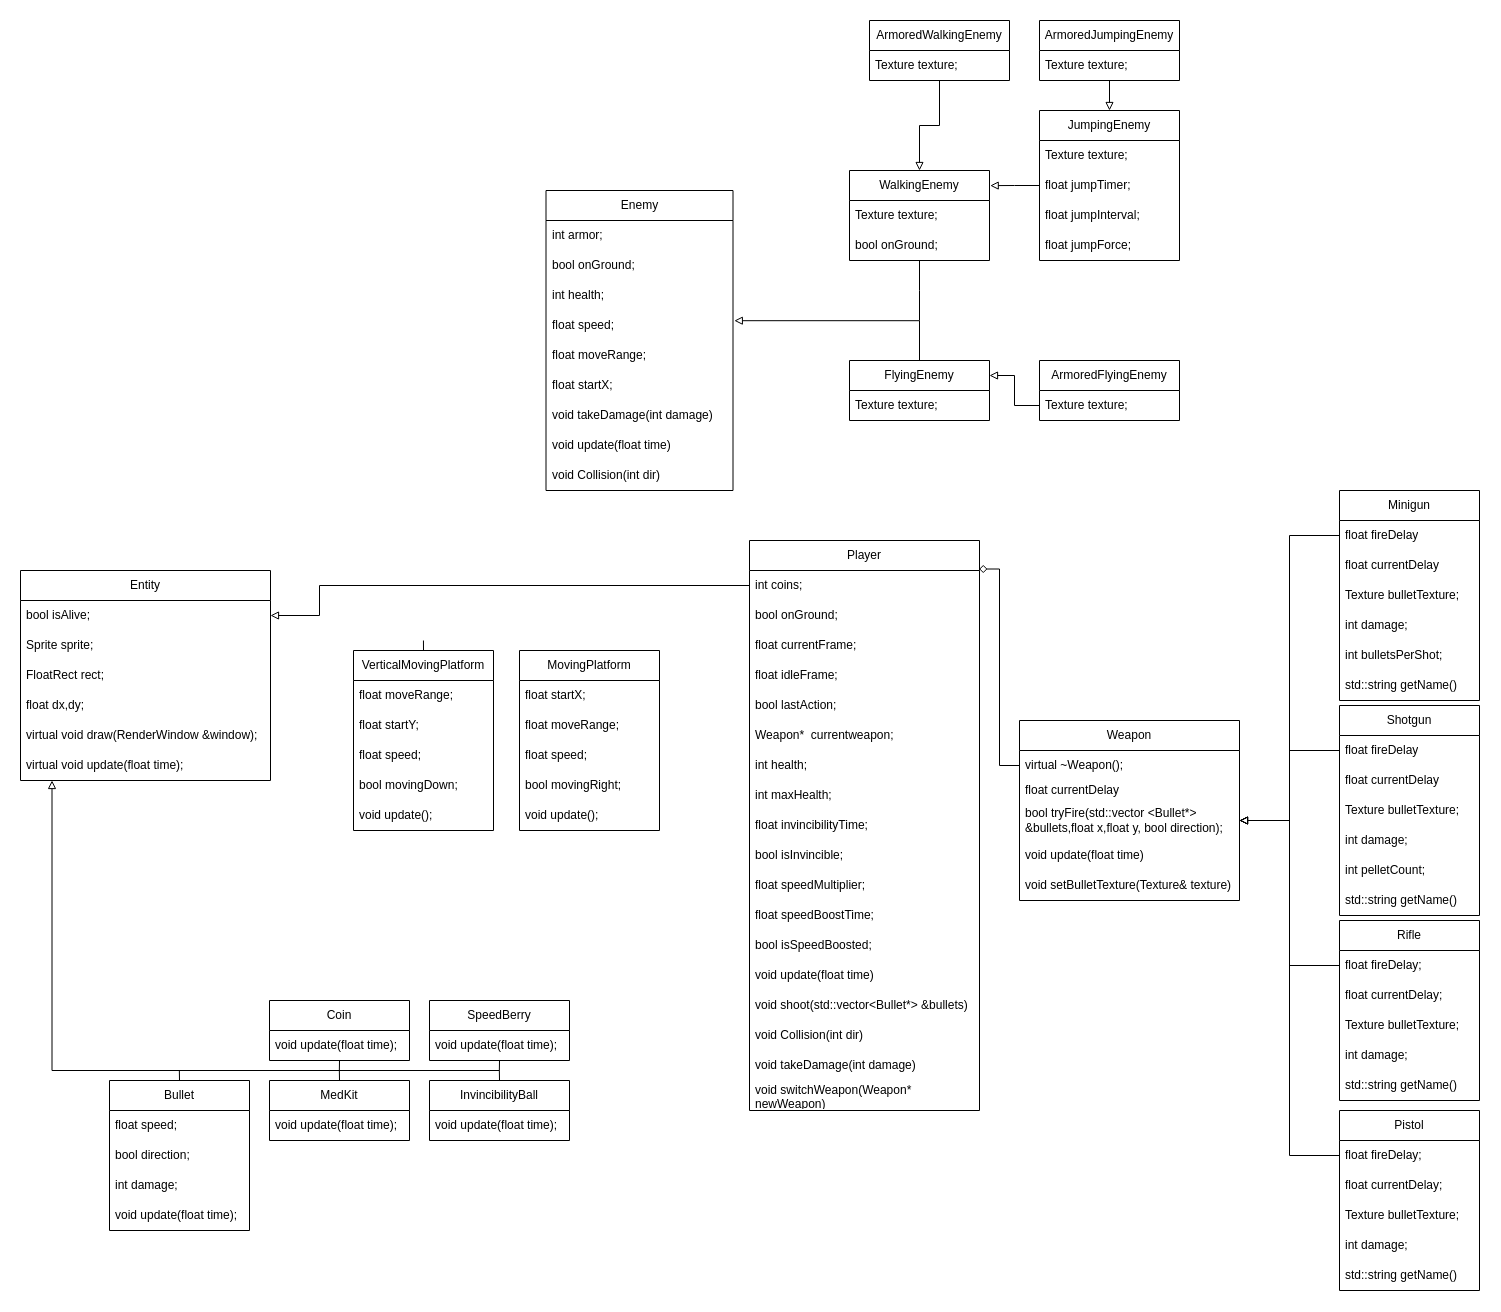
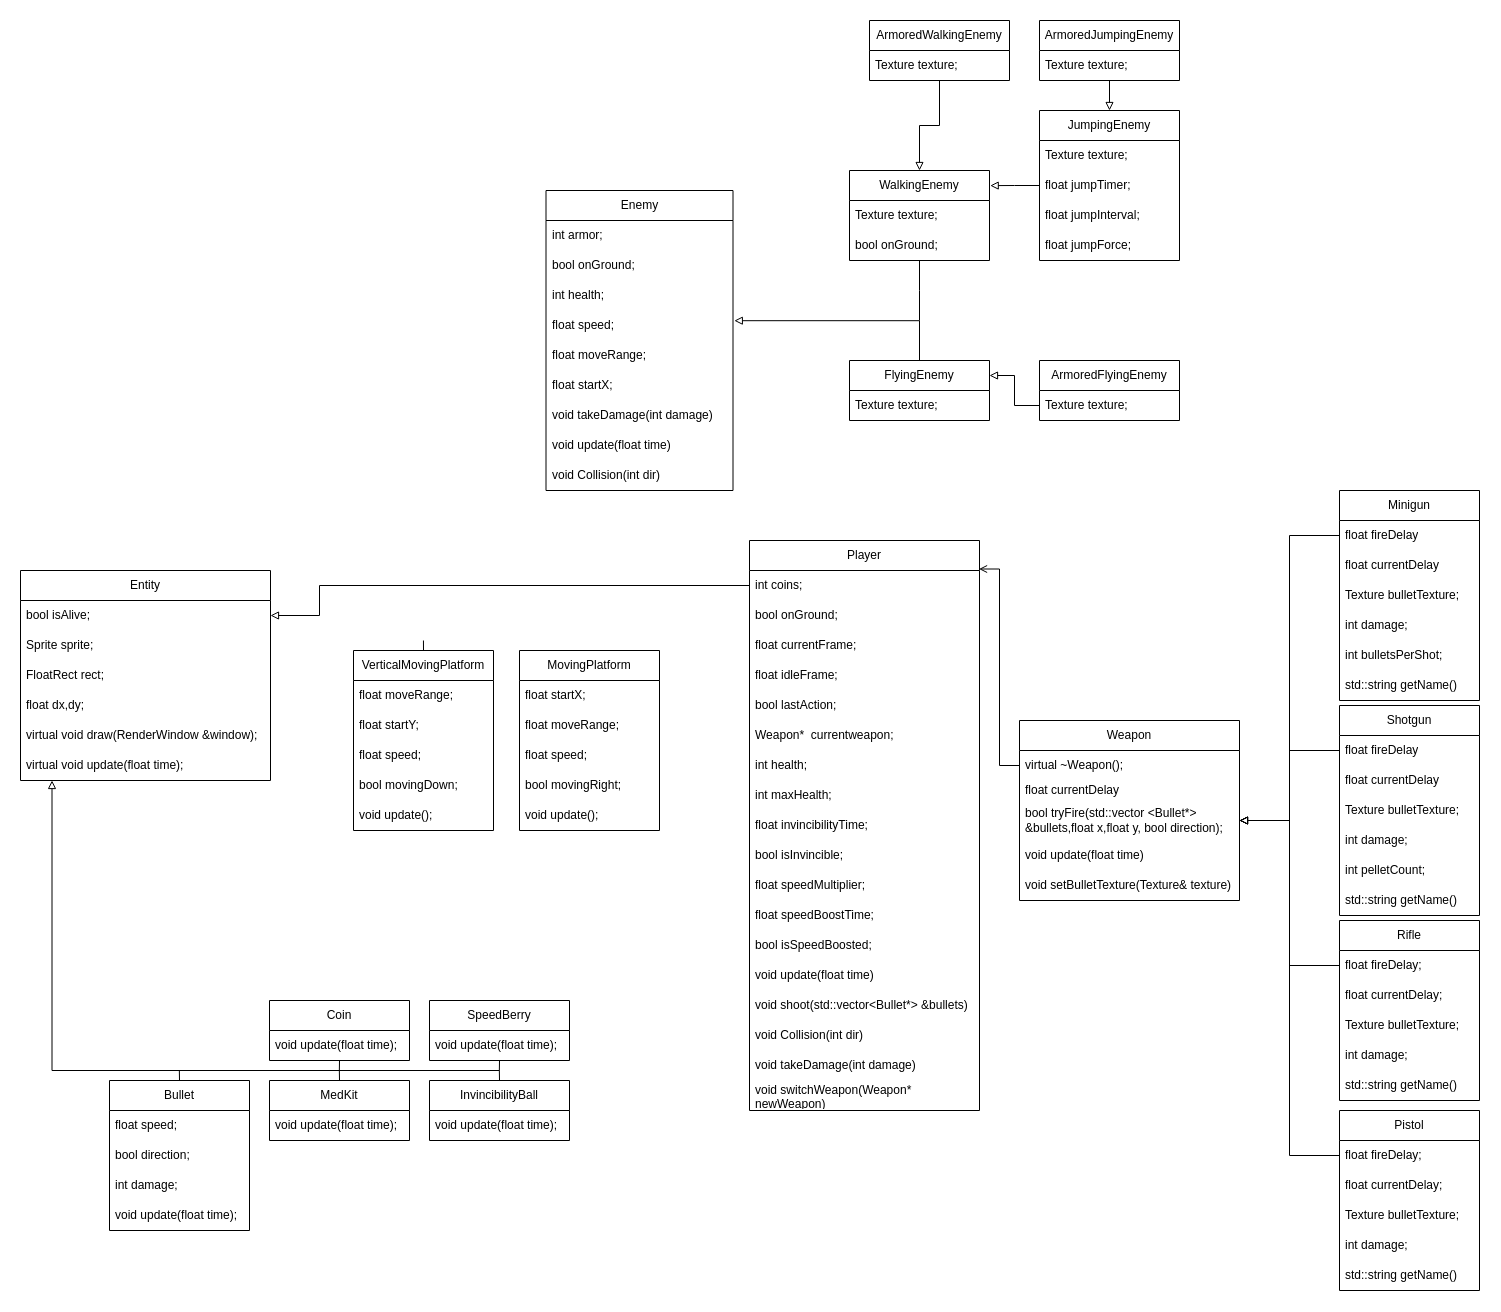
edge "virtual ~Weapon();" -> "Player": arrowhead diamond -> open
